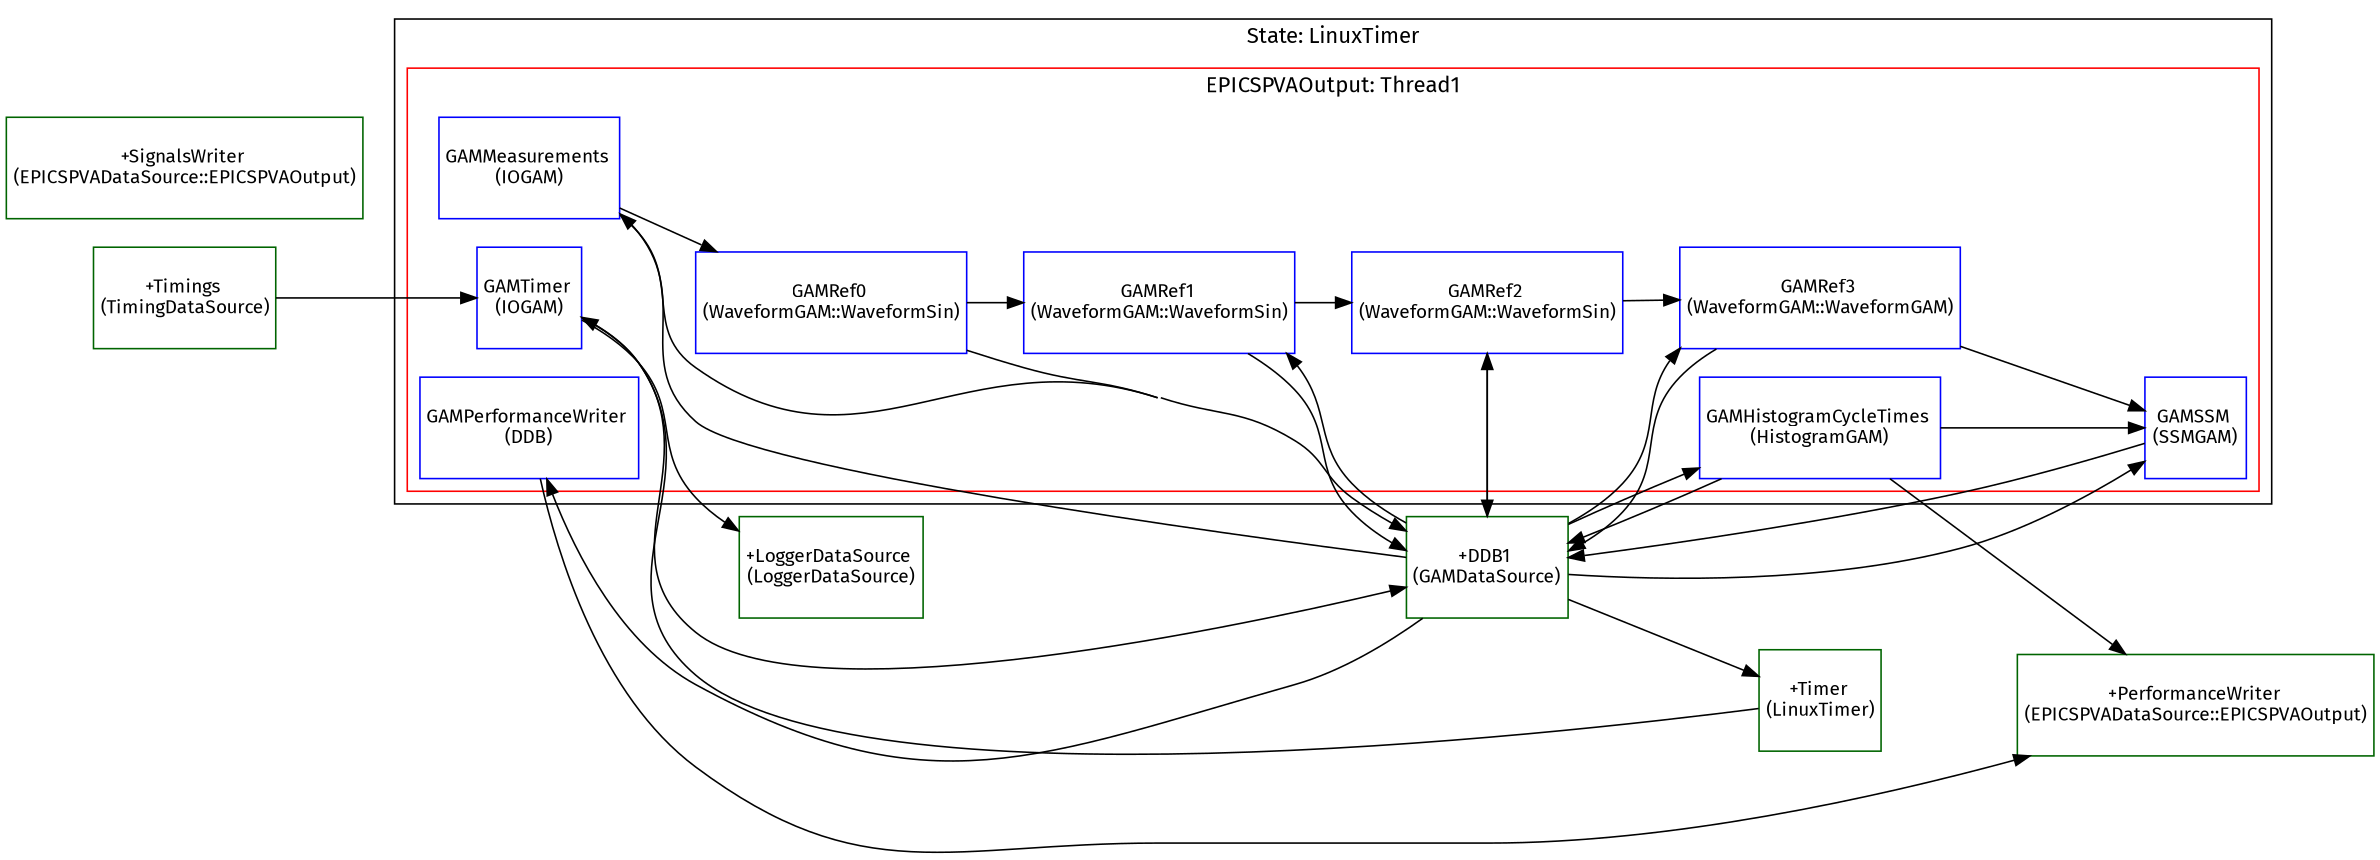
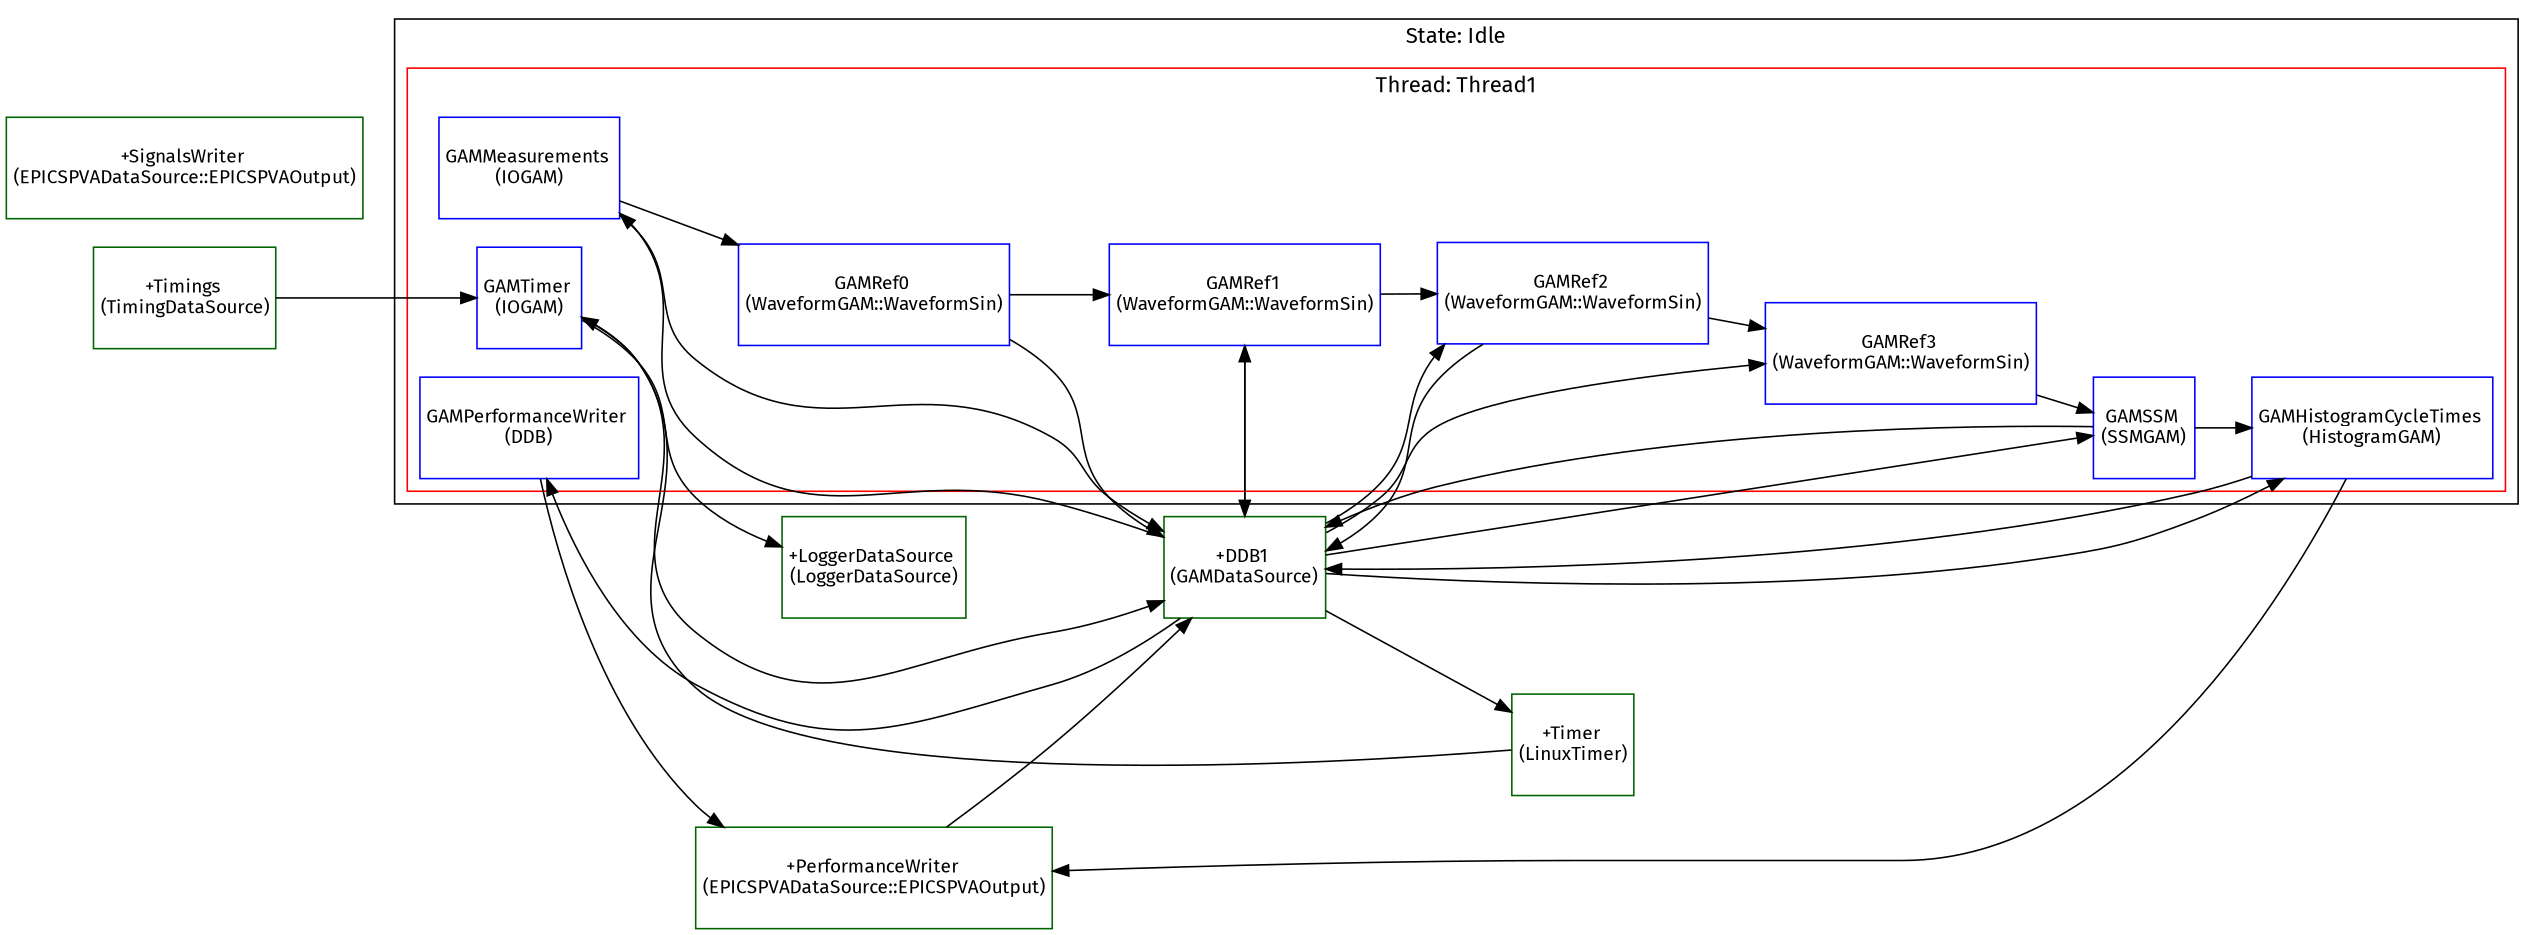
cluster "State: LinuxTimer": label "State: LinuxTimer" -> "State: Idle"
cluster "EPICSPVAOutput: Thread1": label "EPICSPVAOutput: Thread1" -> "Thread: Thread1"
node "GAMRef3": text "(WaveformGAM::WaveformGAM)" -> "(WaveformGAM::WaveformSin)"
edge "GAMHistogramCycleTimes" -> "GAMSSM": reversed
edge "GAMRef3" -> "+DDB1": now "+PerformanceWriter" -> "+DDB1"
